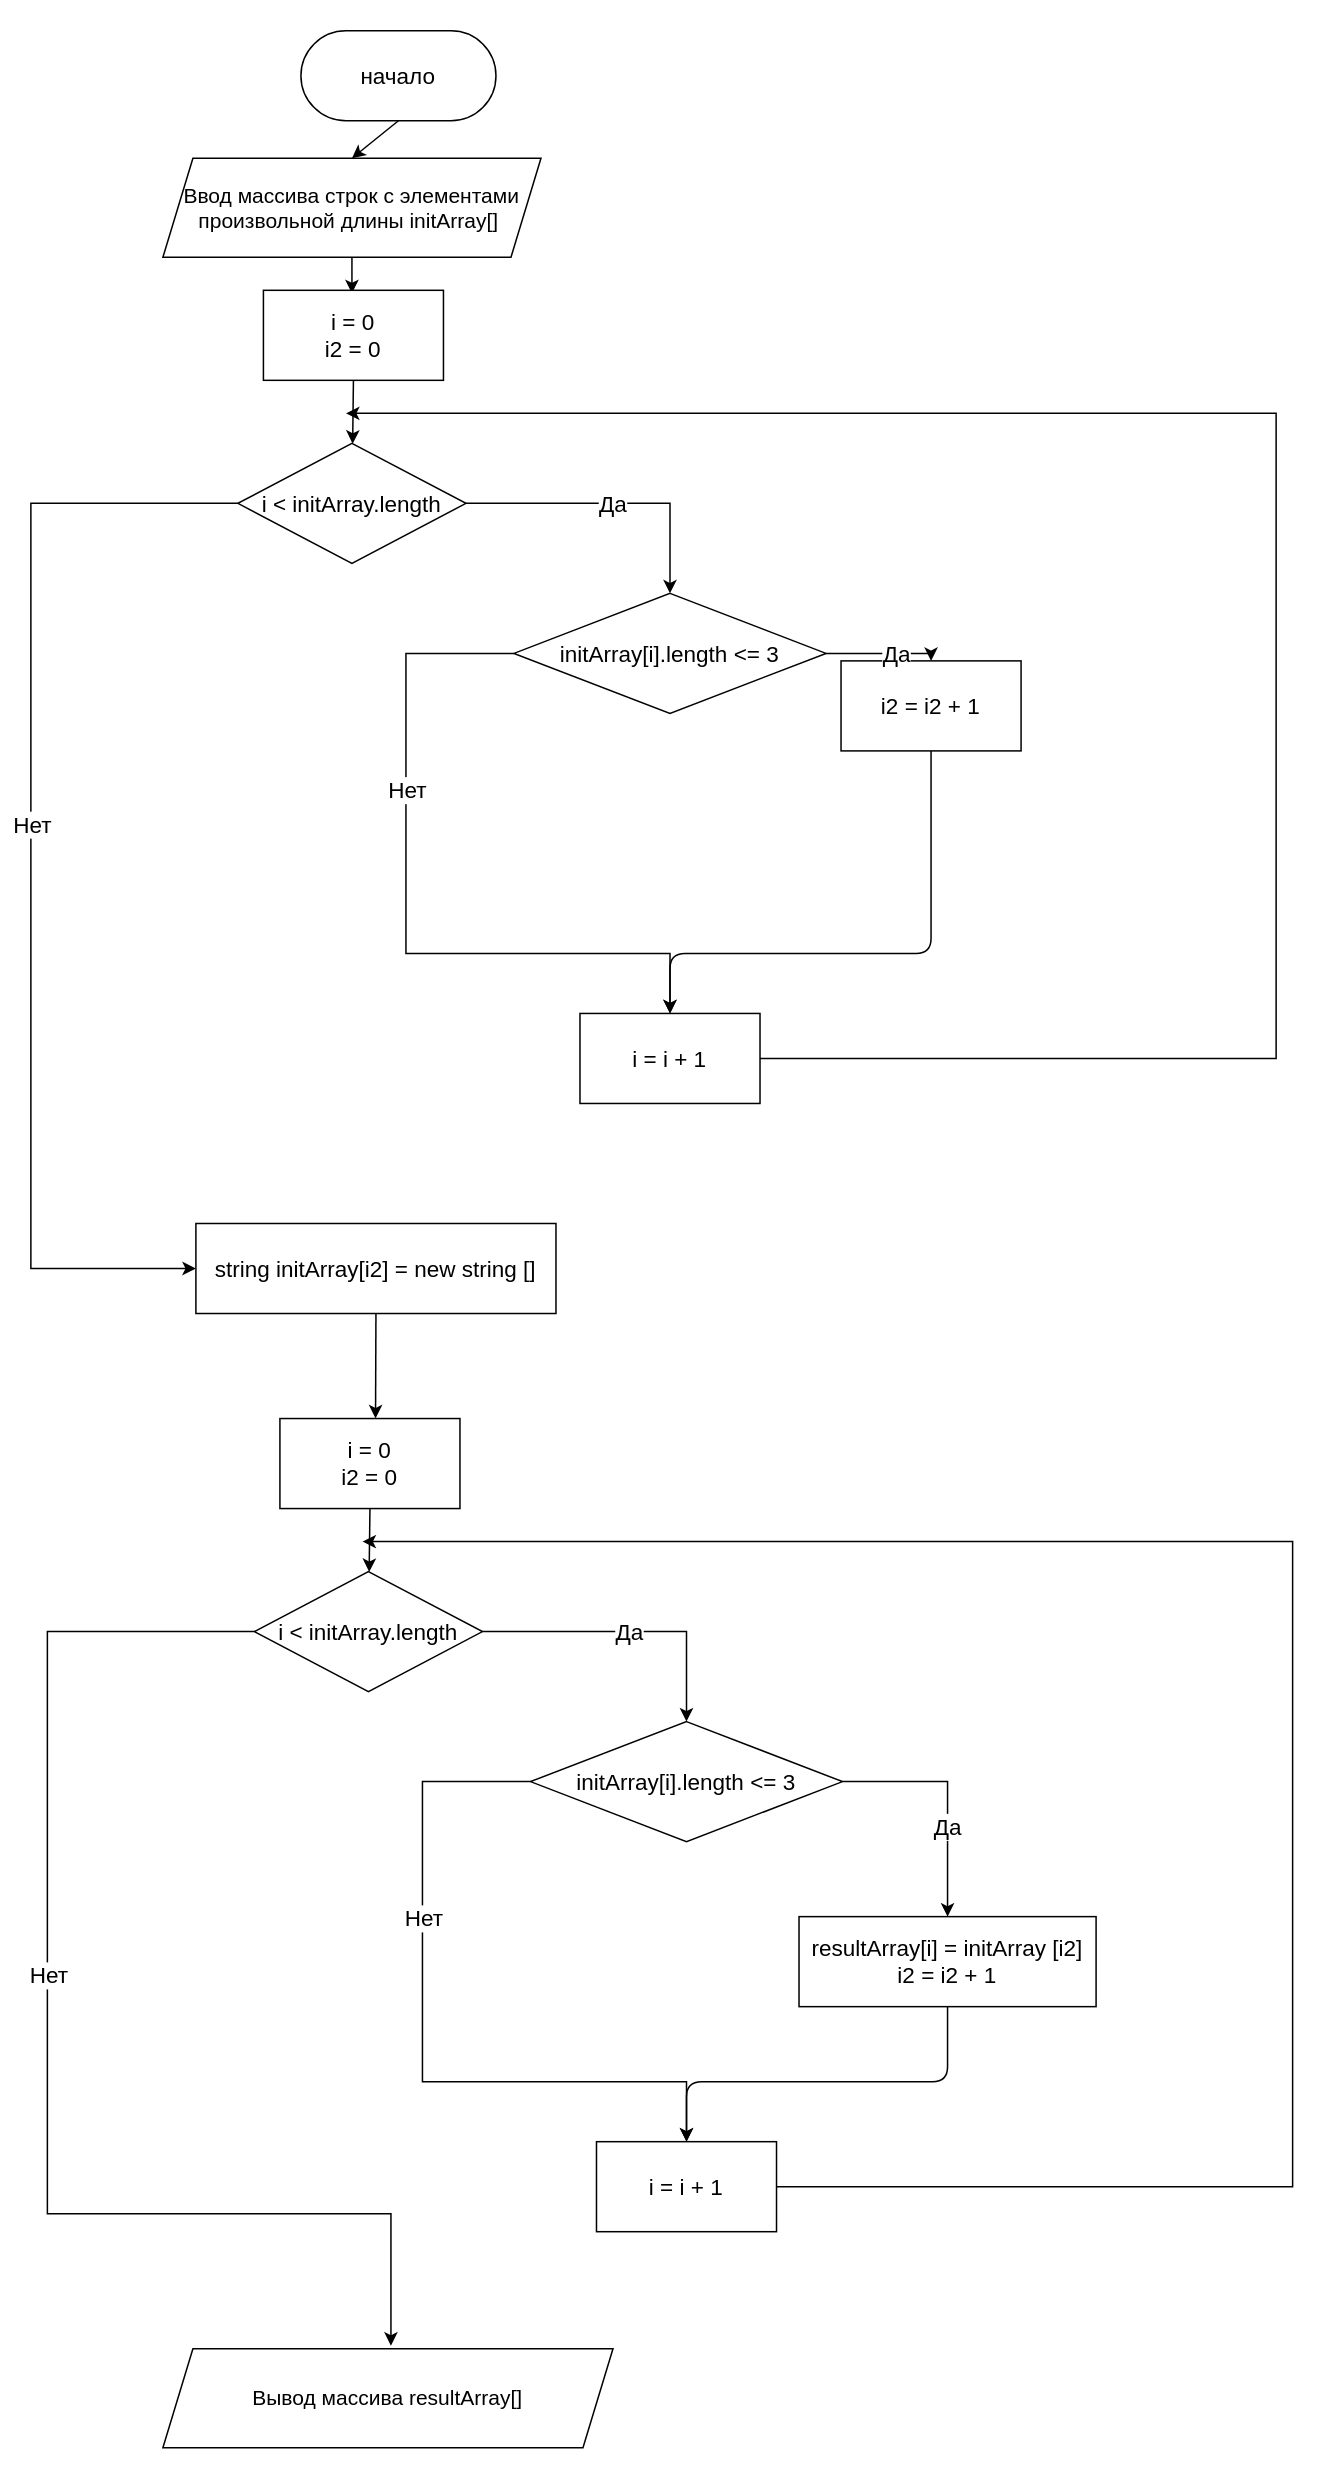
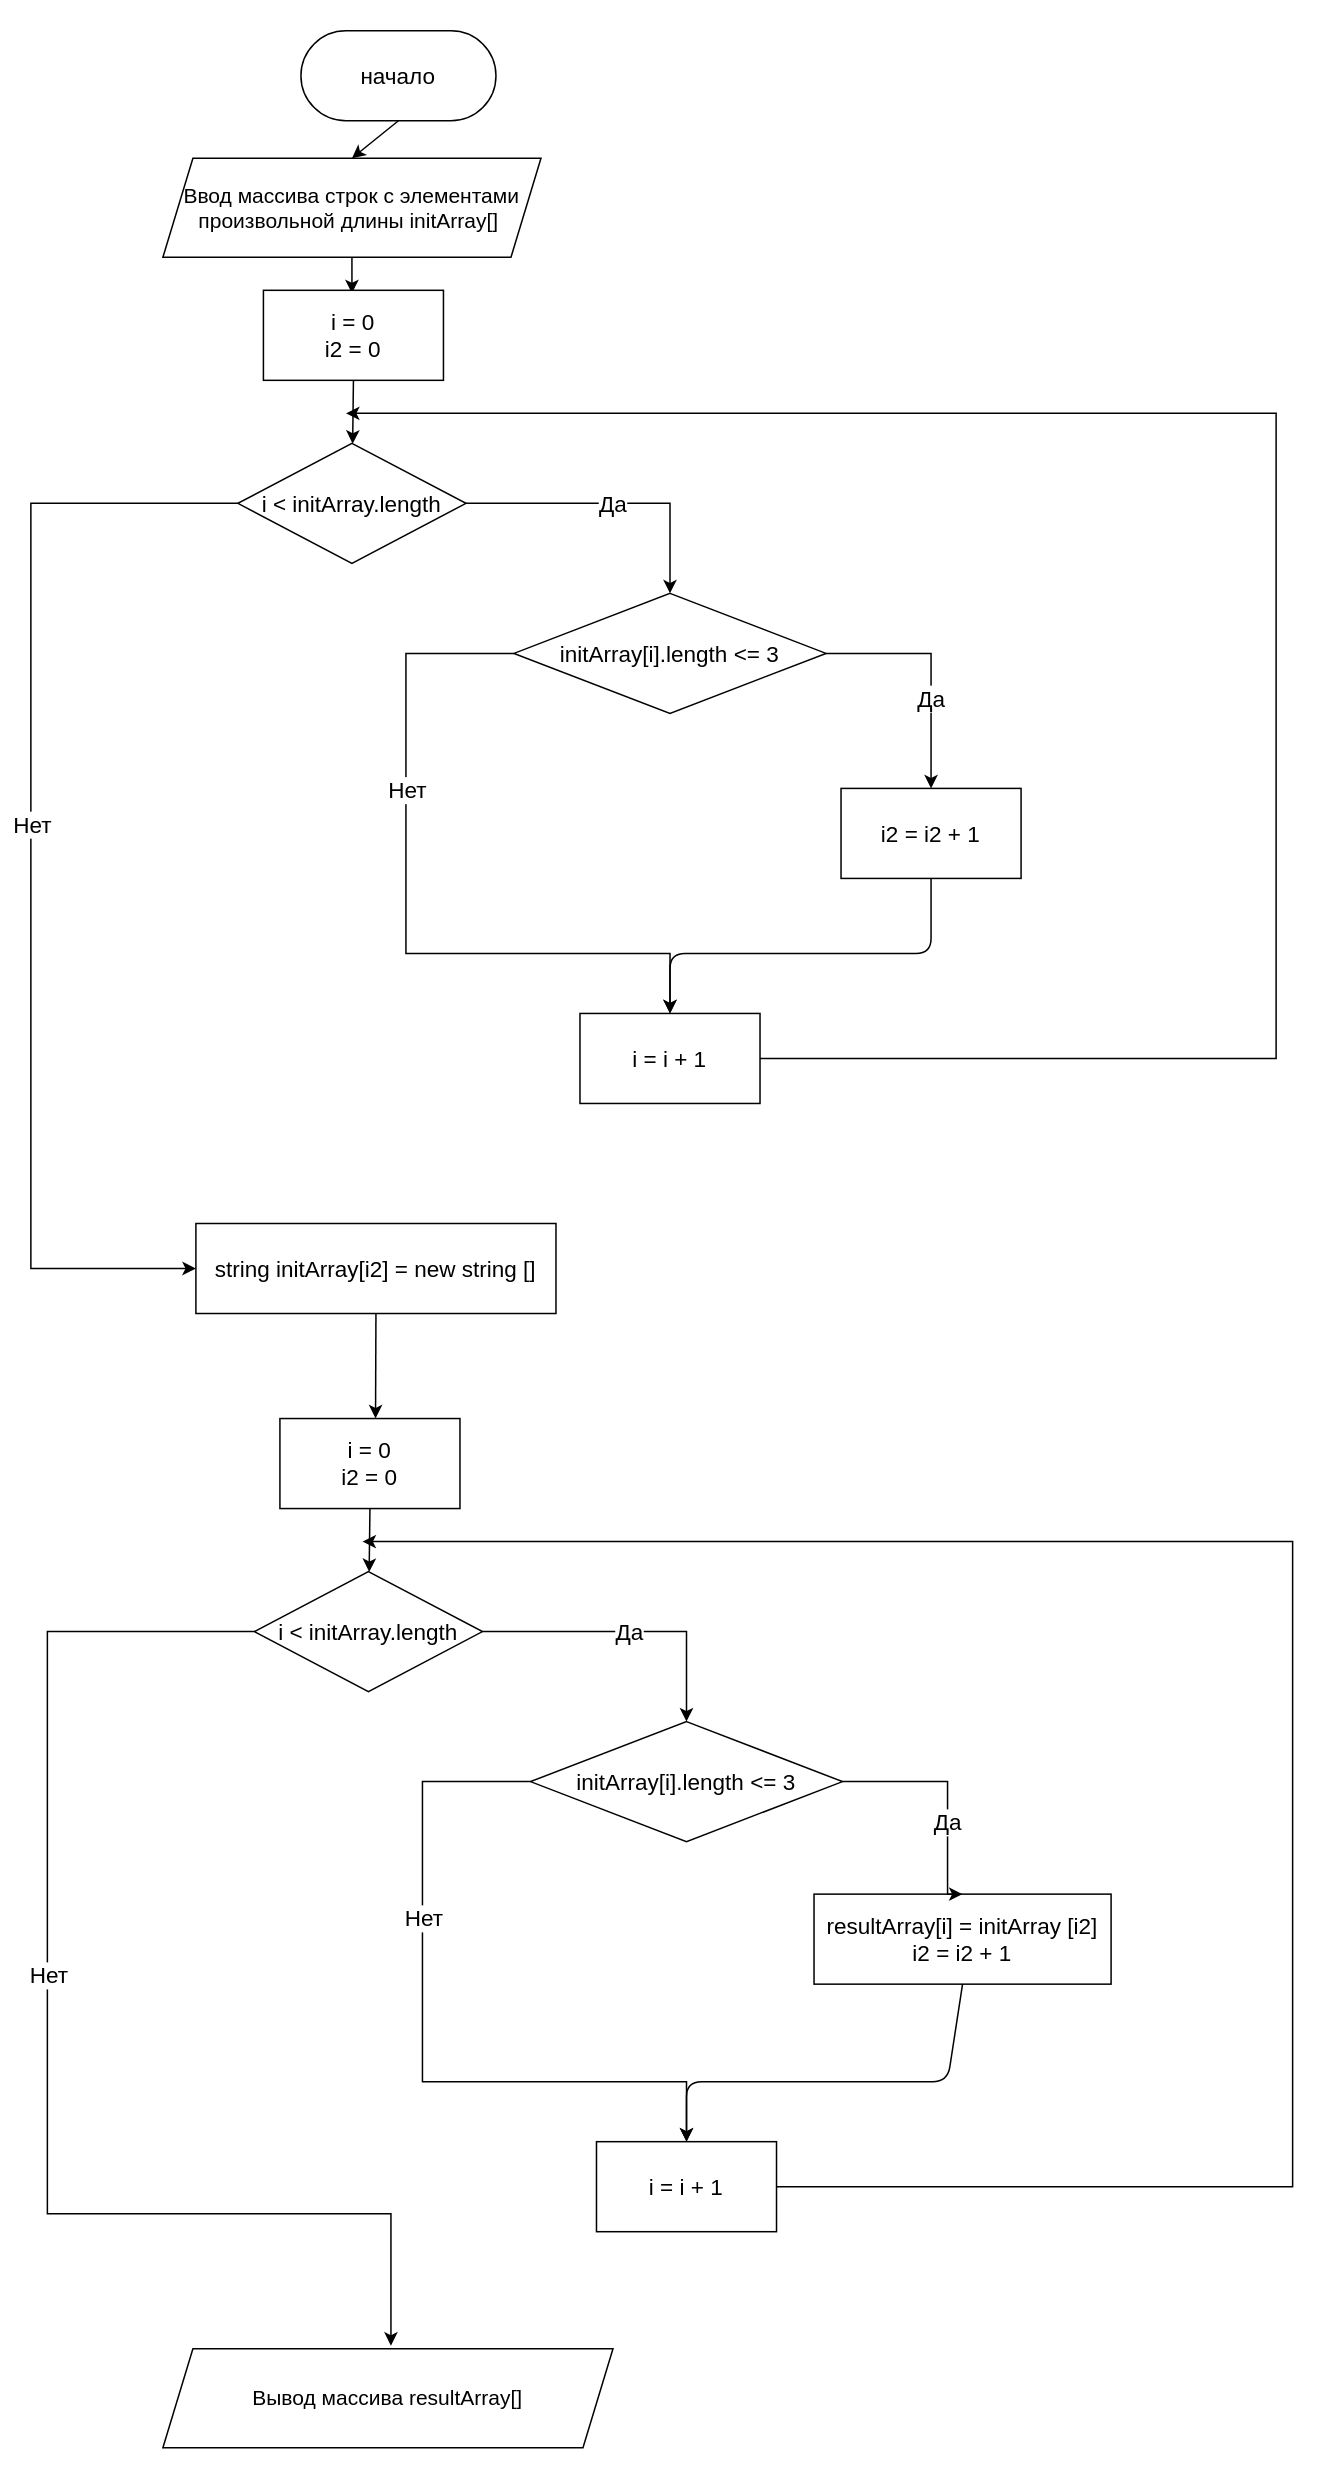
node "i2 = i2 + 1": moved (931, 706) -> (931, 833)
node "resultArray[i] = initArray [i2] i2 = i2 + 1": moved (947, 1961) -> (962, 1939)
